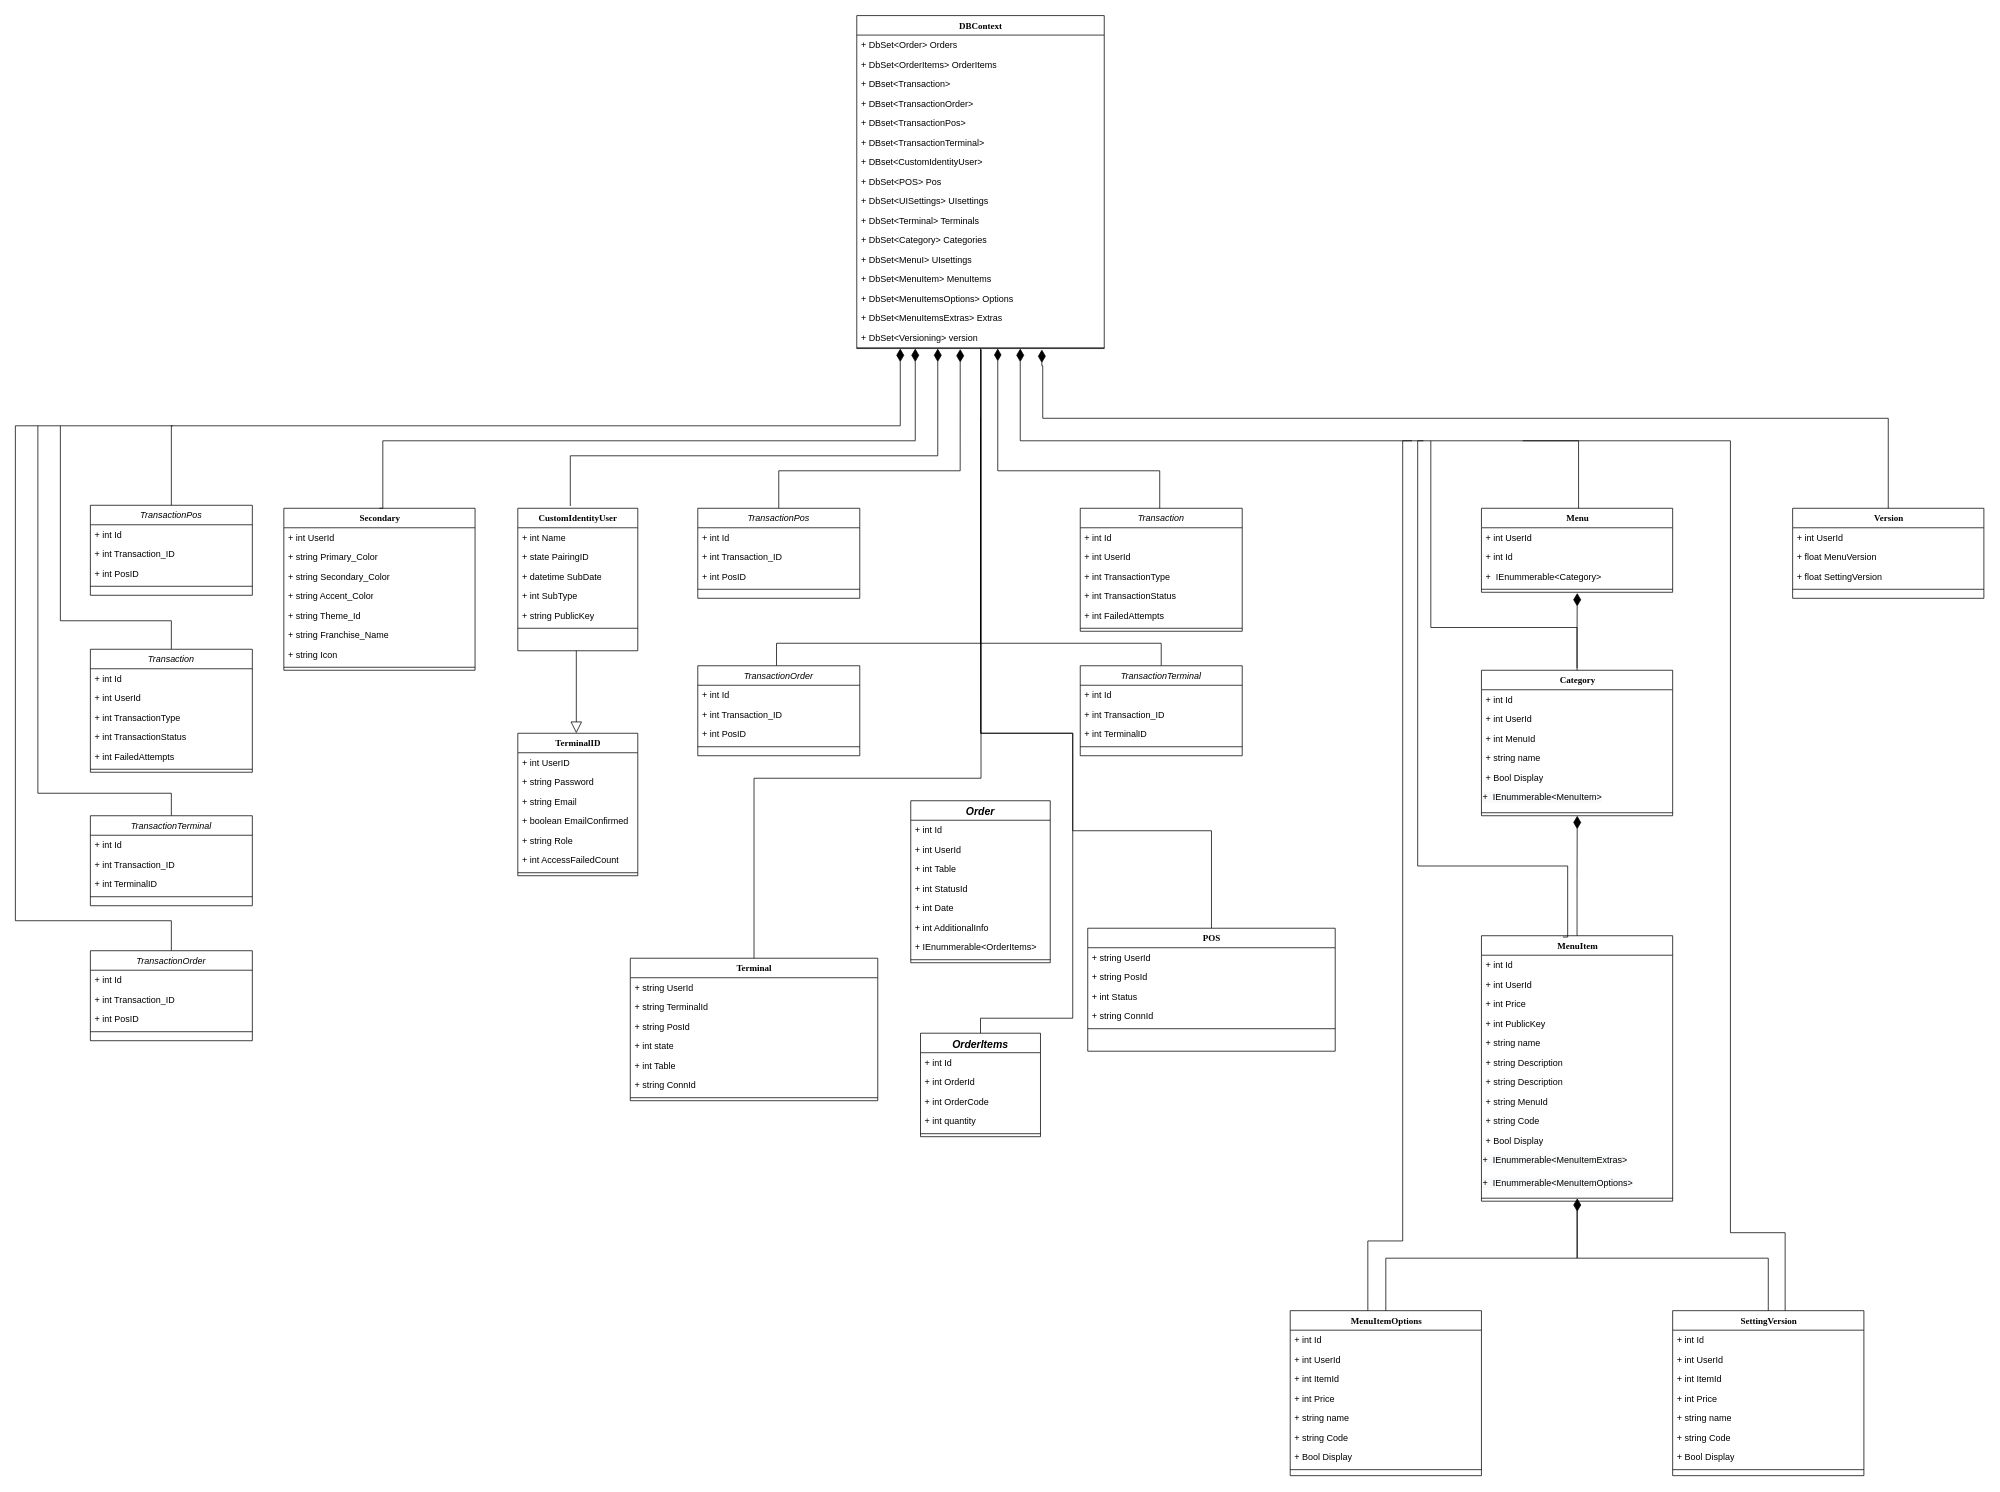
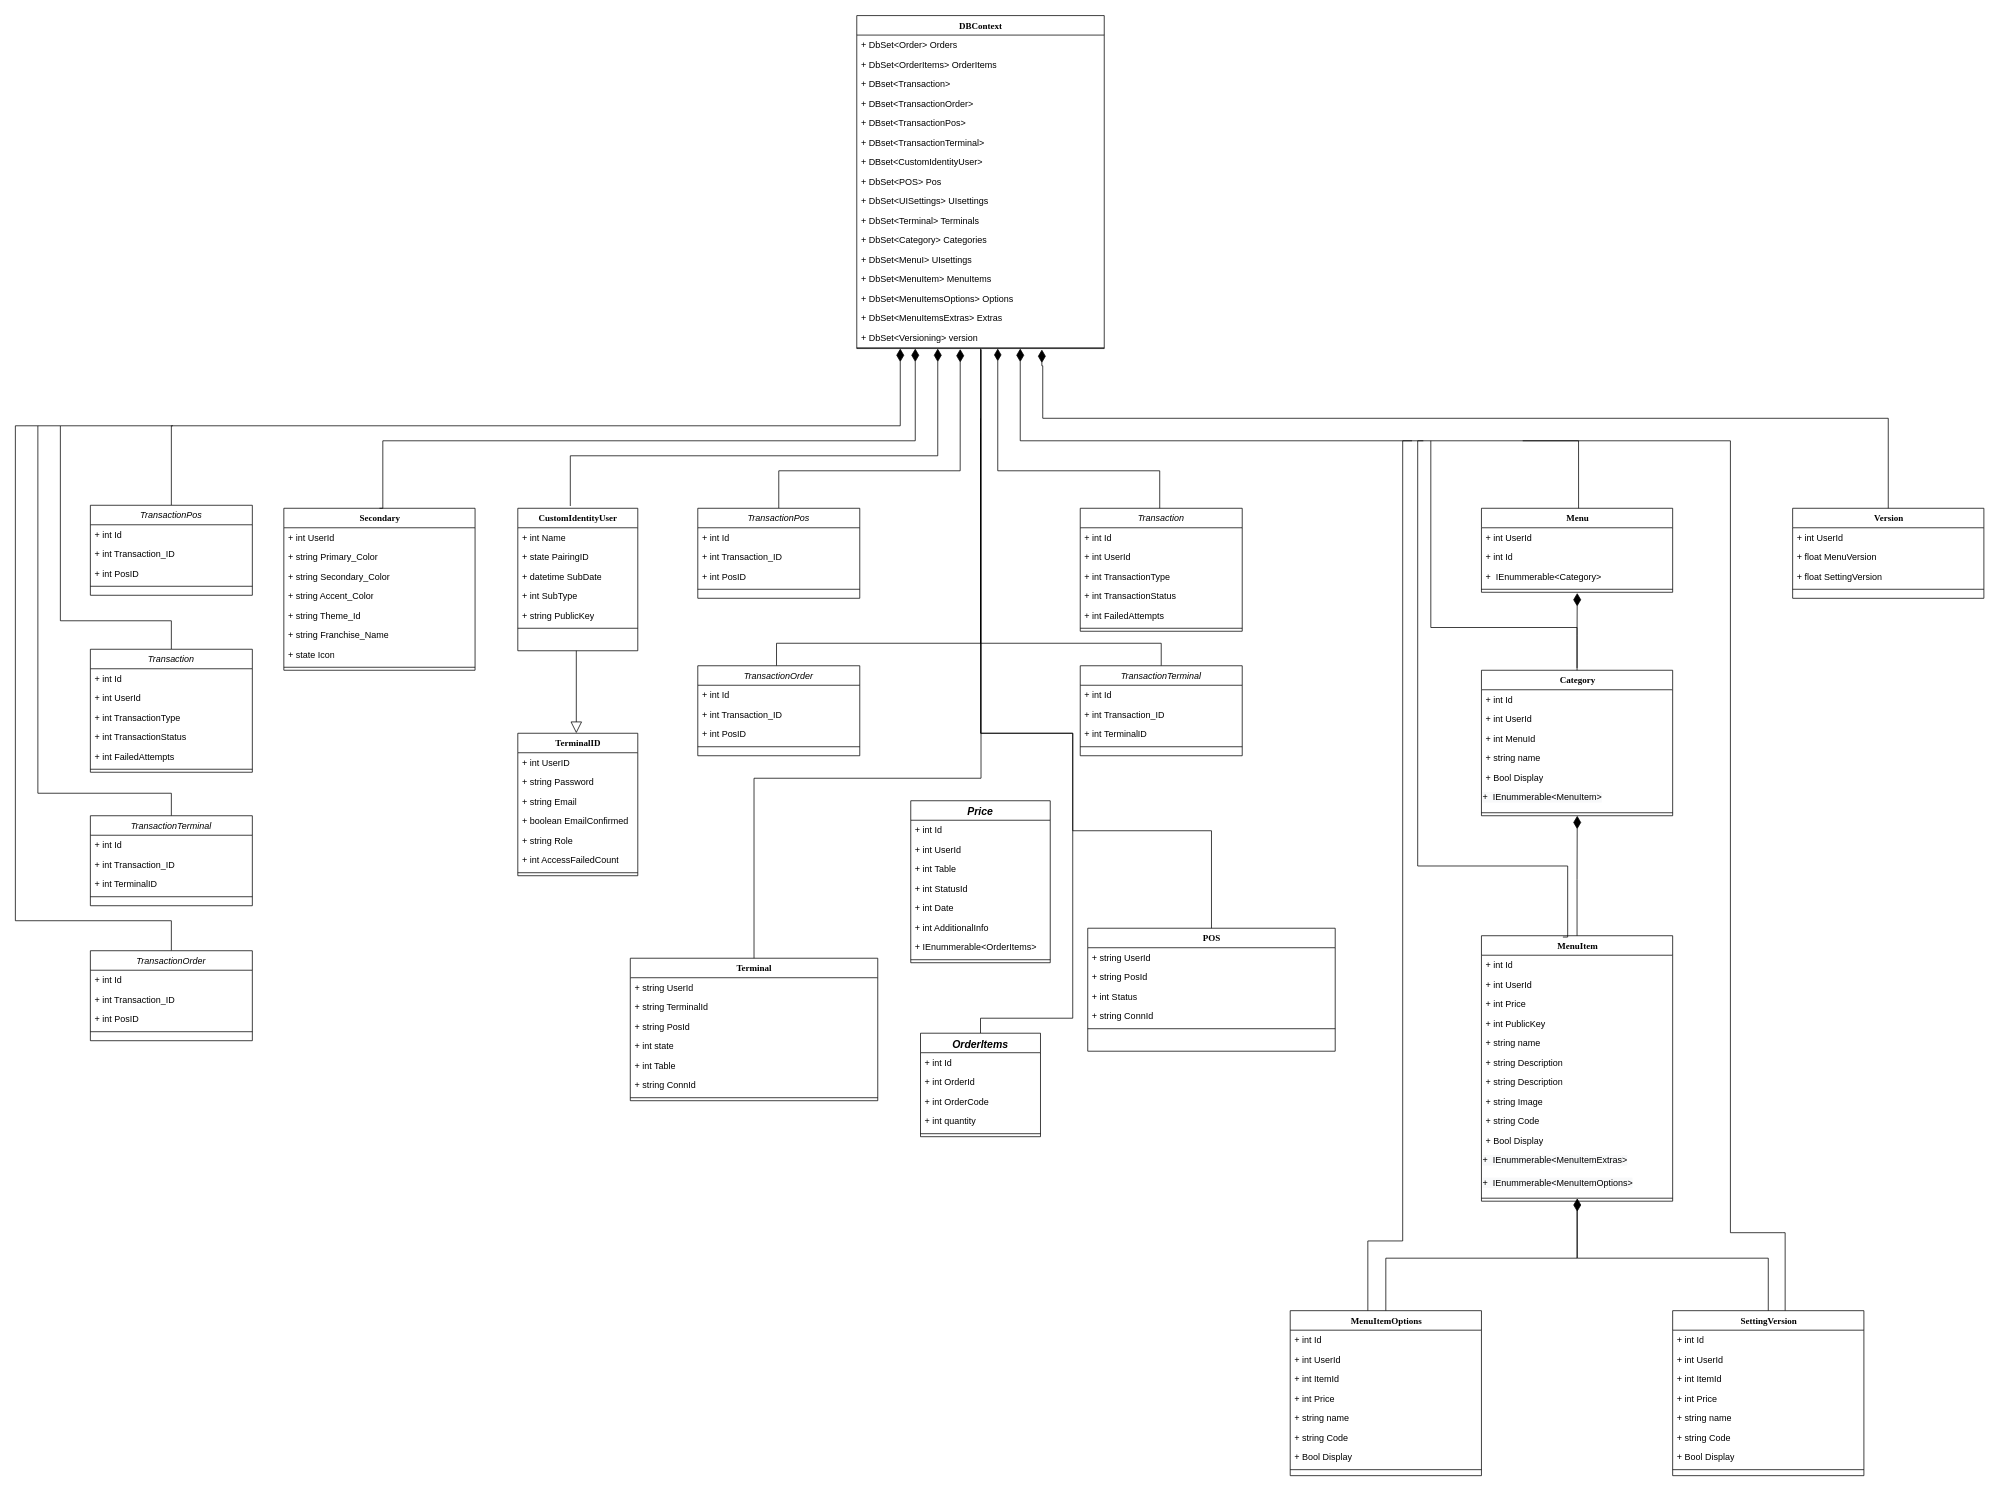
node "+ string Icon": label "+ string Icon" -> "+ state Icon"
node "Order": label "Order" -> "Price"
node "+ string MenuId": label "+ string MenuId" -> "+ string Image"
